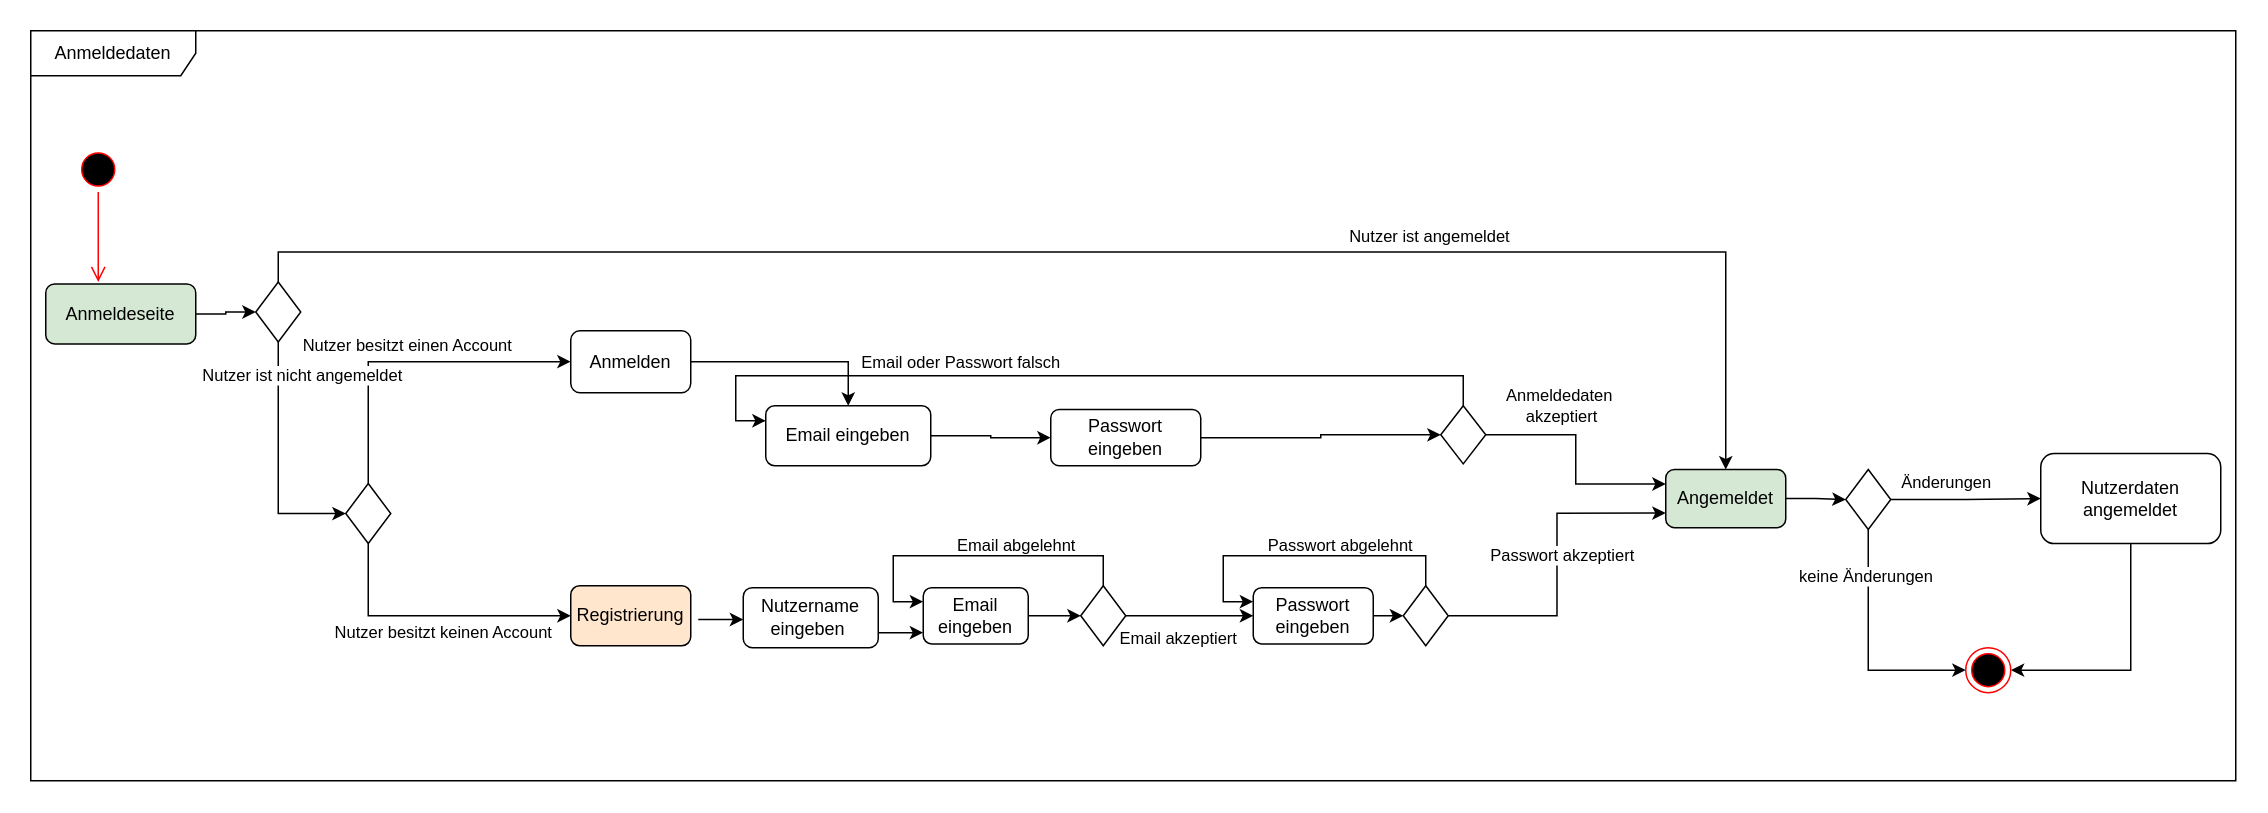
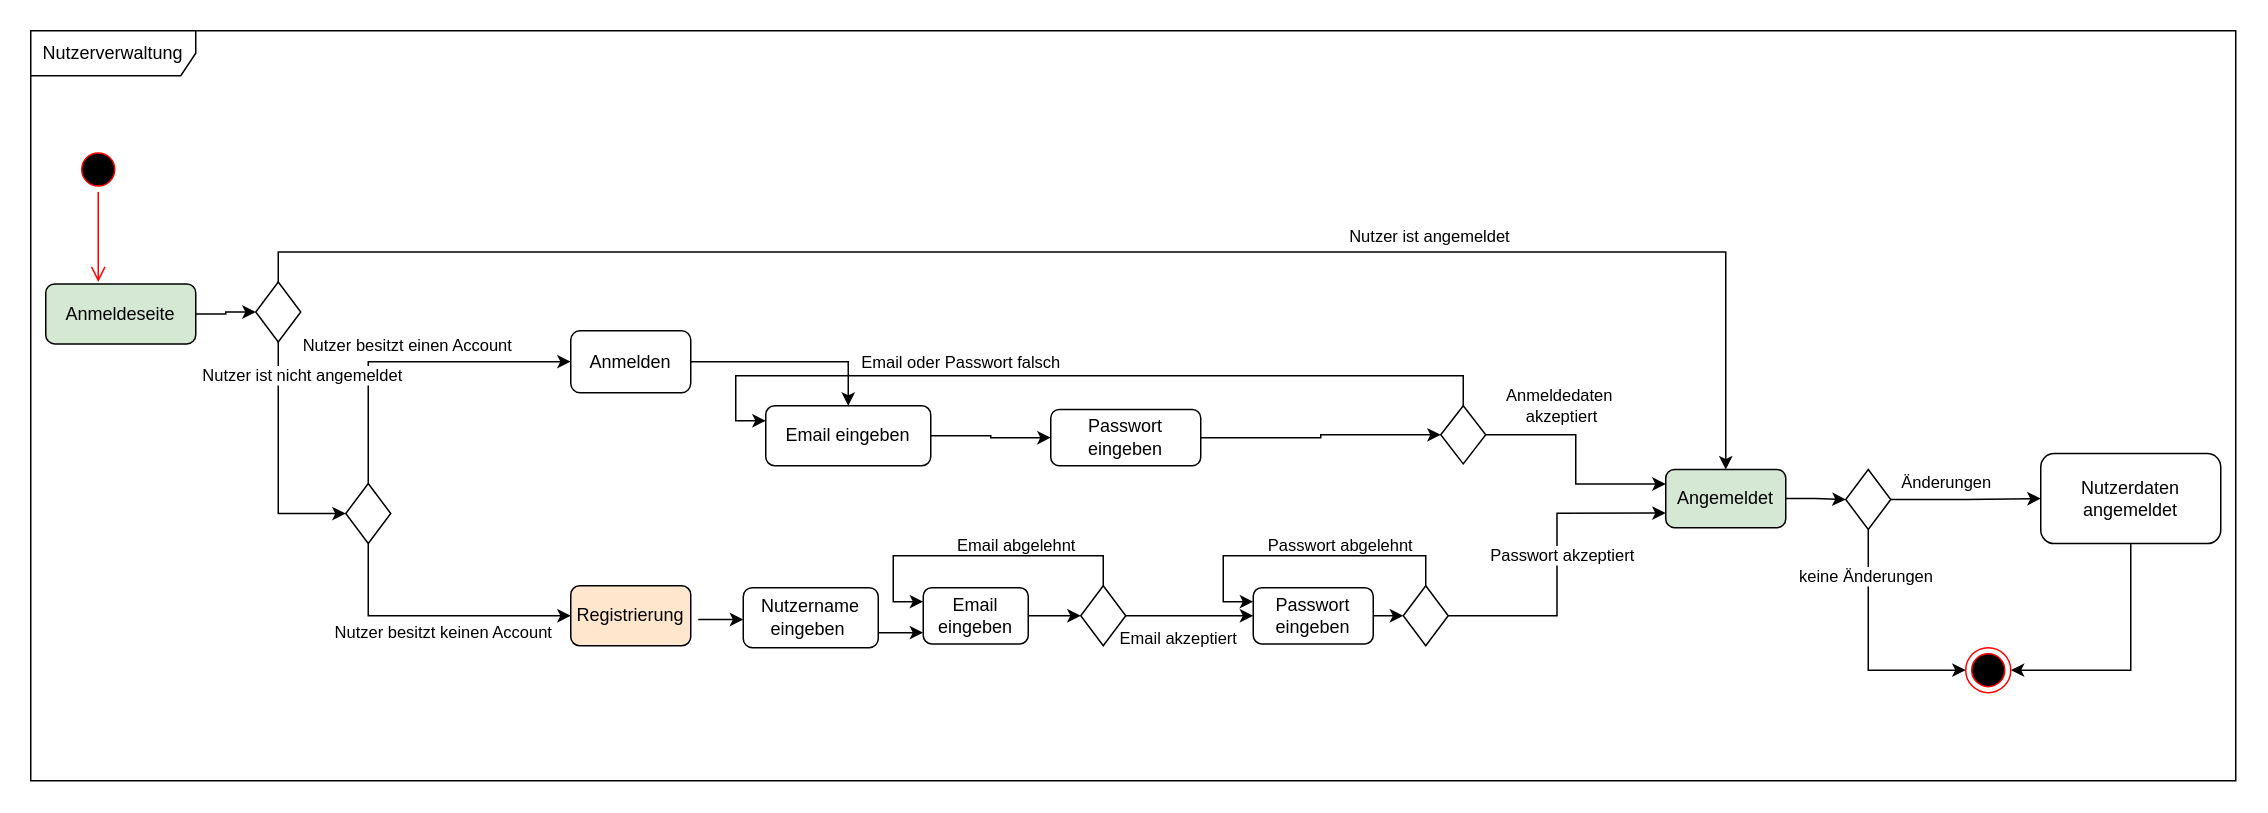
node "Anmeldedaten": label "Anmeldedaten" -> "Nutzerverwaltung"
